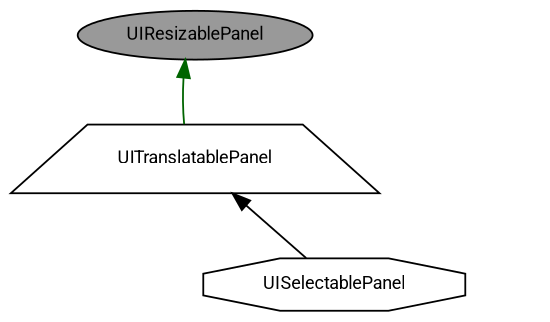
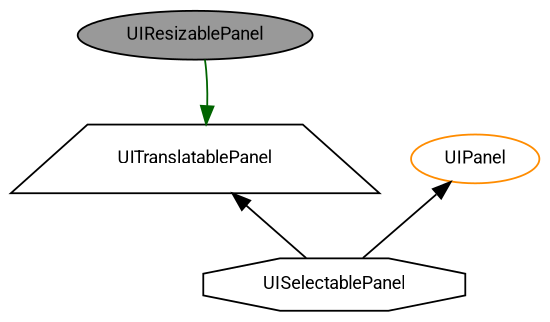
edge "UITranslatablePanel" -> "UIResizablePanel": reversed
node "UIPanel": added
